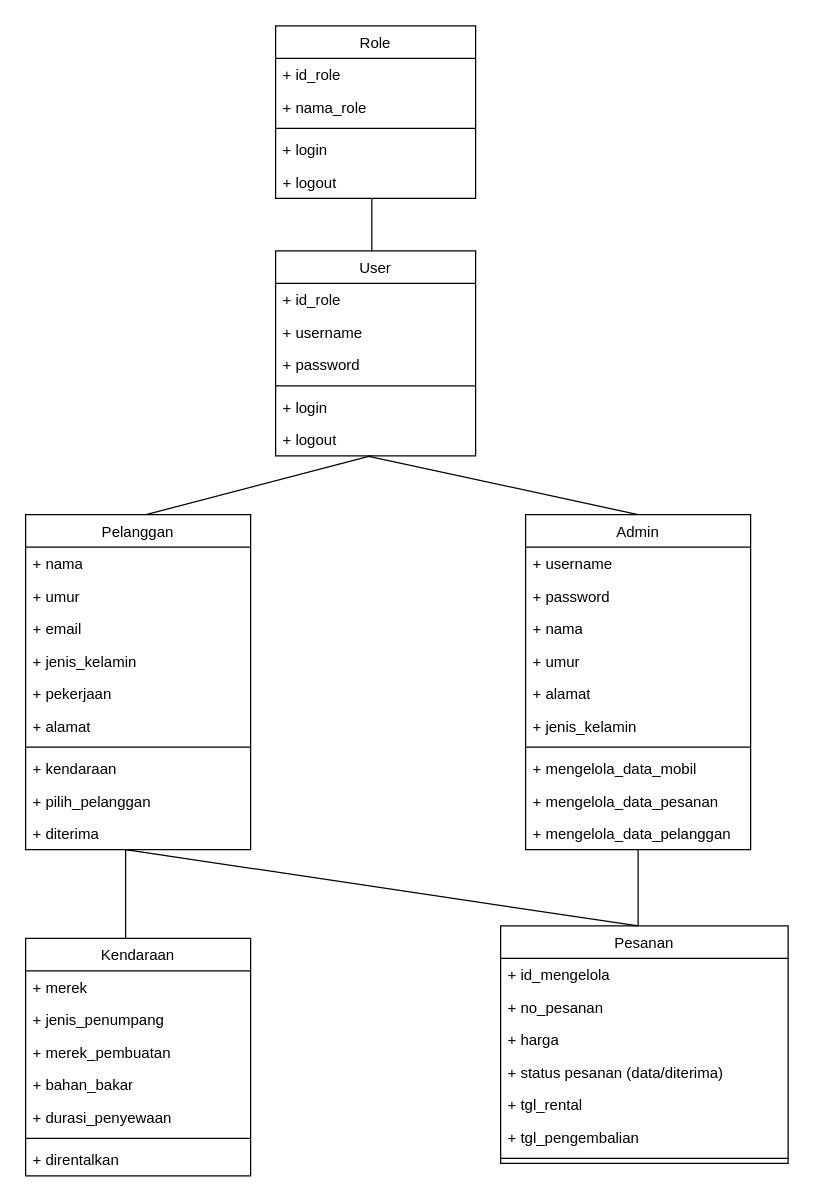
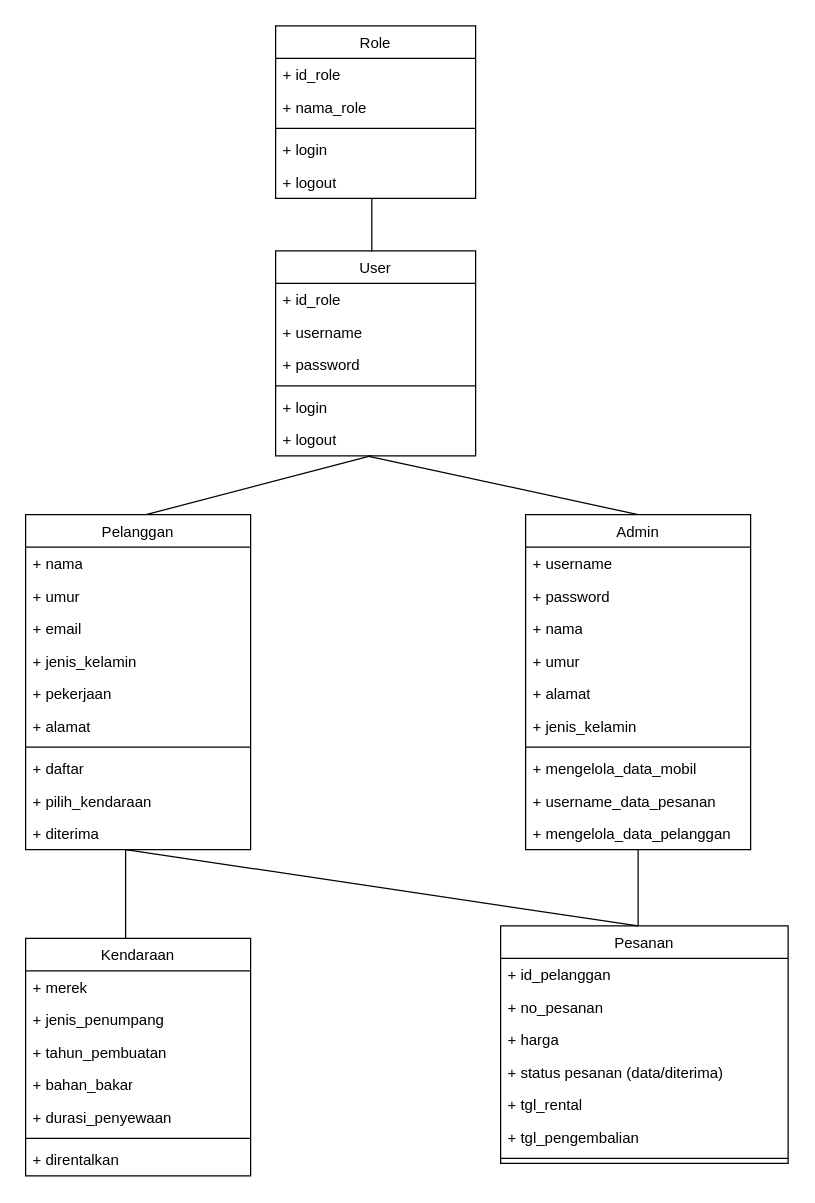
node "+ kendaraan": label "+ kendaraan" -> "+ daftar"
node "+ pilih_pelanggan": label "+ pilih_pelanggan" -> "+ pilih_kendaraan"
node "+ mengelola_data_pesanan": label "+ mengelola_data_pesanan" -> "+ username_data_pesanan"
node "+ id_mengelola": label "+ id_mengelola" -> "+ id_pelanggan"
node "+ merek_pembuatan": label "+ merek_pembuatan" -> "+ tahun_pembuatan"
